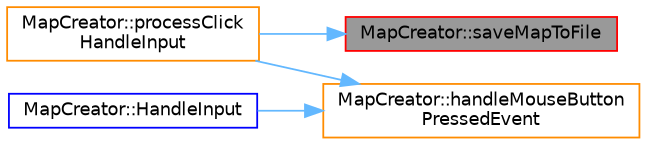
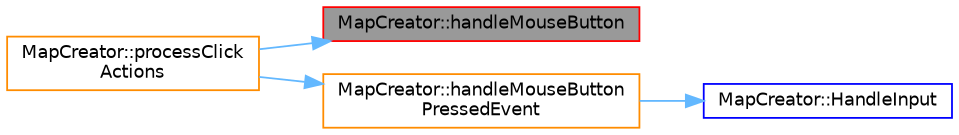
node "MapCreator::processClick HandleInput": label "MapCreator::processClick HandleInput" -> "MapCreator::processClick Actions"
node "MapCreator::saveMapToFile": label "MapCreator::saveMapToFile" -> "MapCreator::handleMouseButton"
edge "MapCreator::HandleInput" -> "MapCreator::handleMouseButton PressedEvent": reversed
